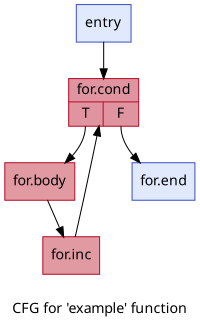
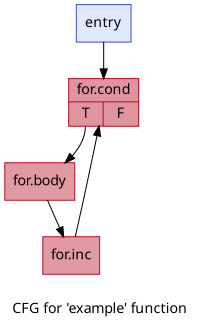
node "for.end": removed
